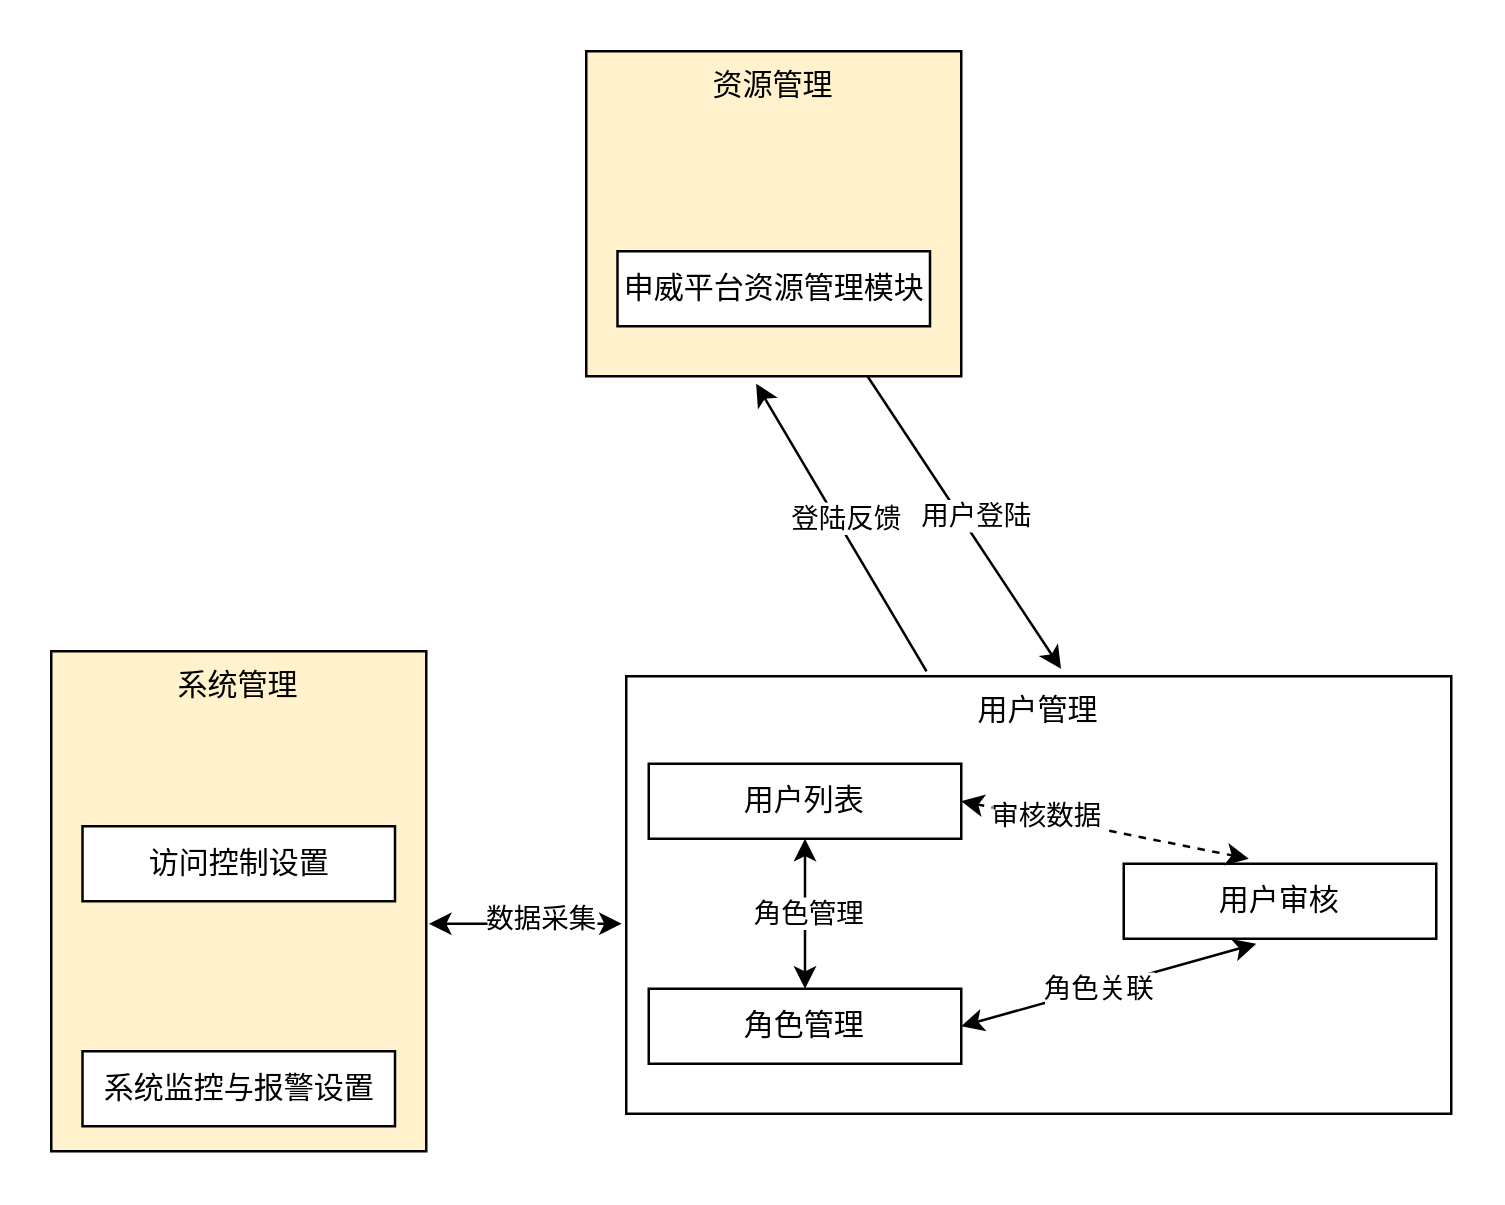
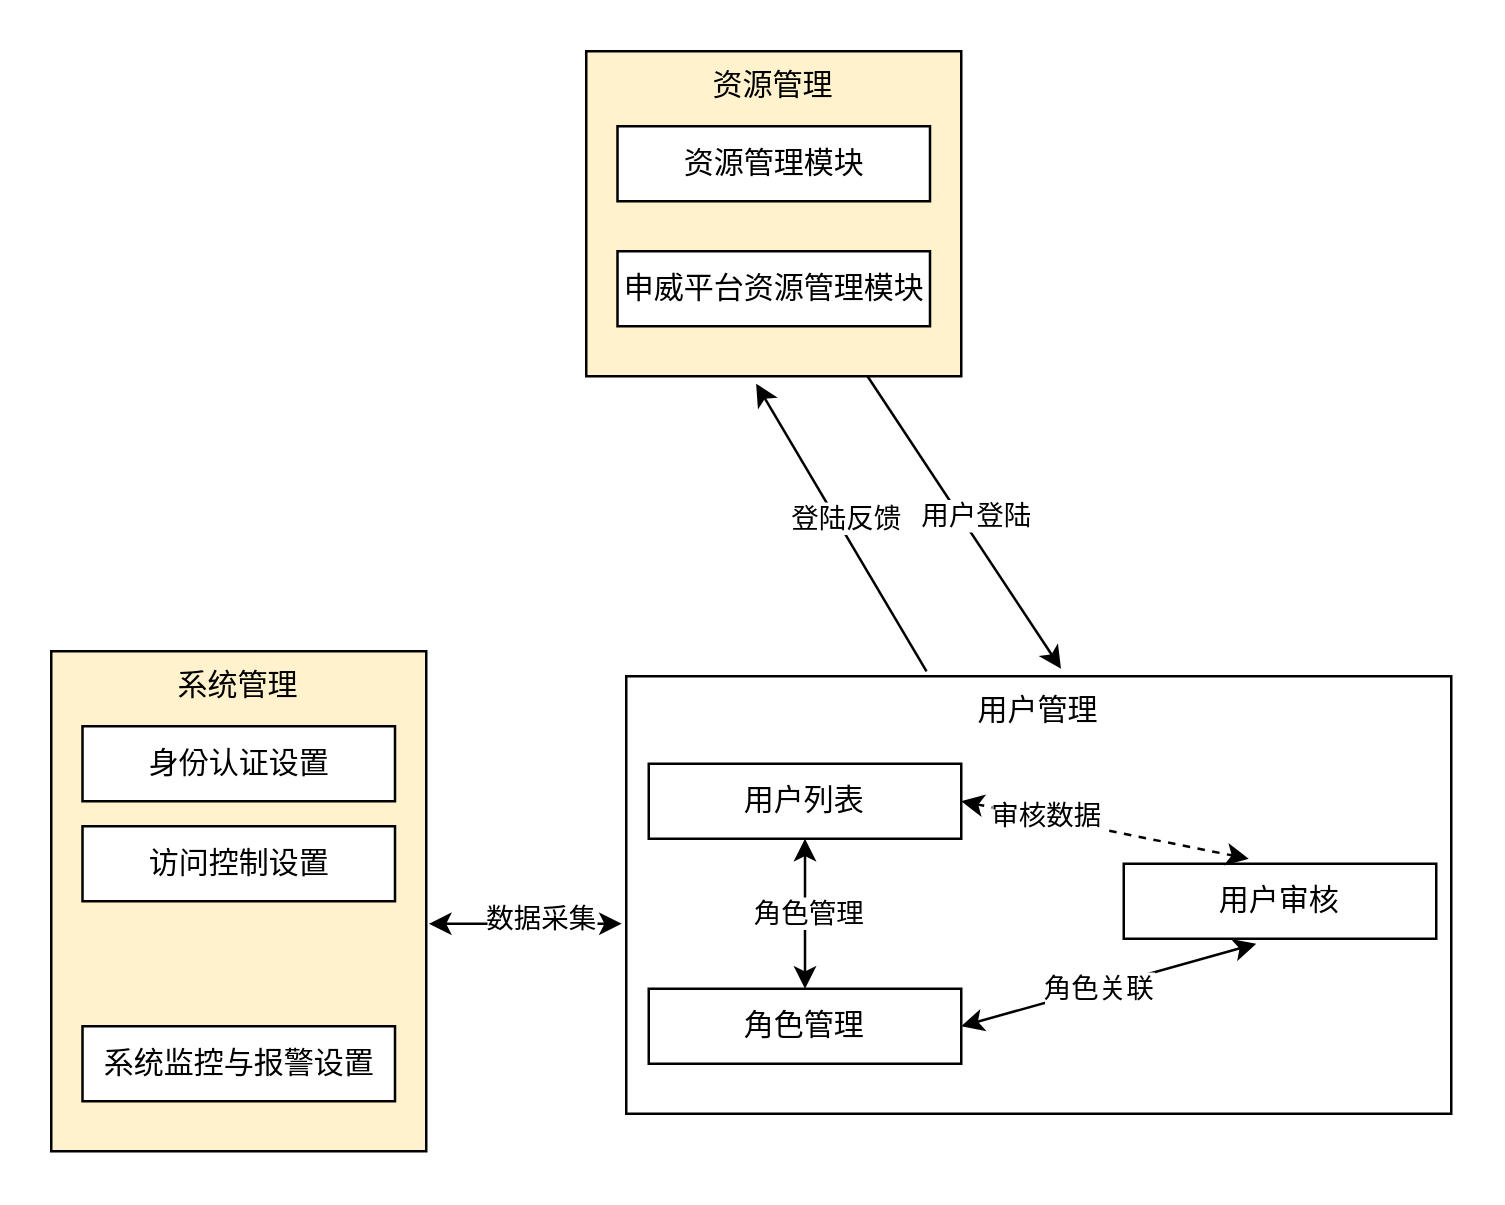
node "资源管理模块": added
node "身份认证设置": added
node "系统监控与报警设置": moved (239, 1089) -> (239, 1064)
